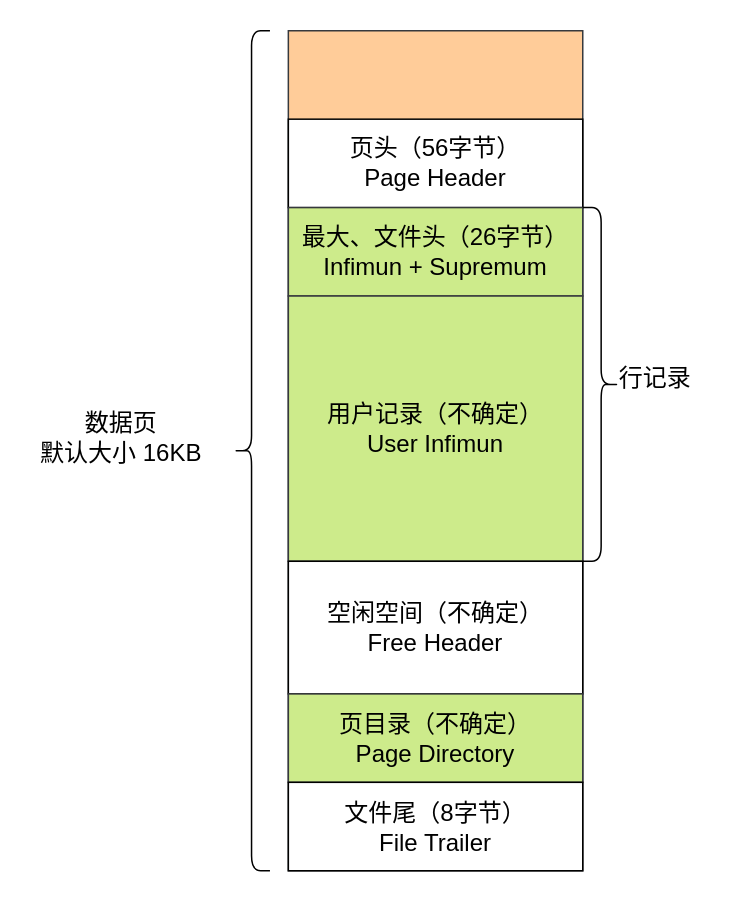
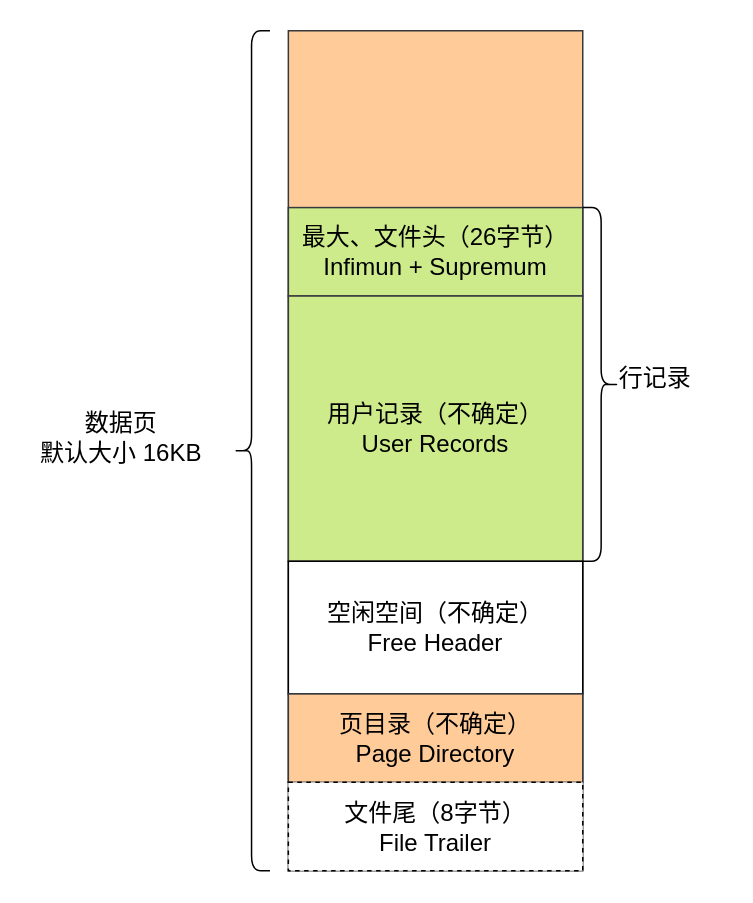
node "页头（56字节）Page Header": removed
node "用户记录（不确定）User Infimun": label "用户记录（不确定）User Infimun" -> "用户记录（不确定）User Records"
node "页目录（不确定）Page Directory": fillcolor #cdeb8b -> #ffcc99
node "文件尾（8字节）File Trailer": style solid -> dashed
